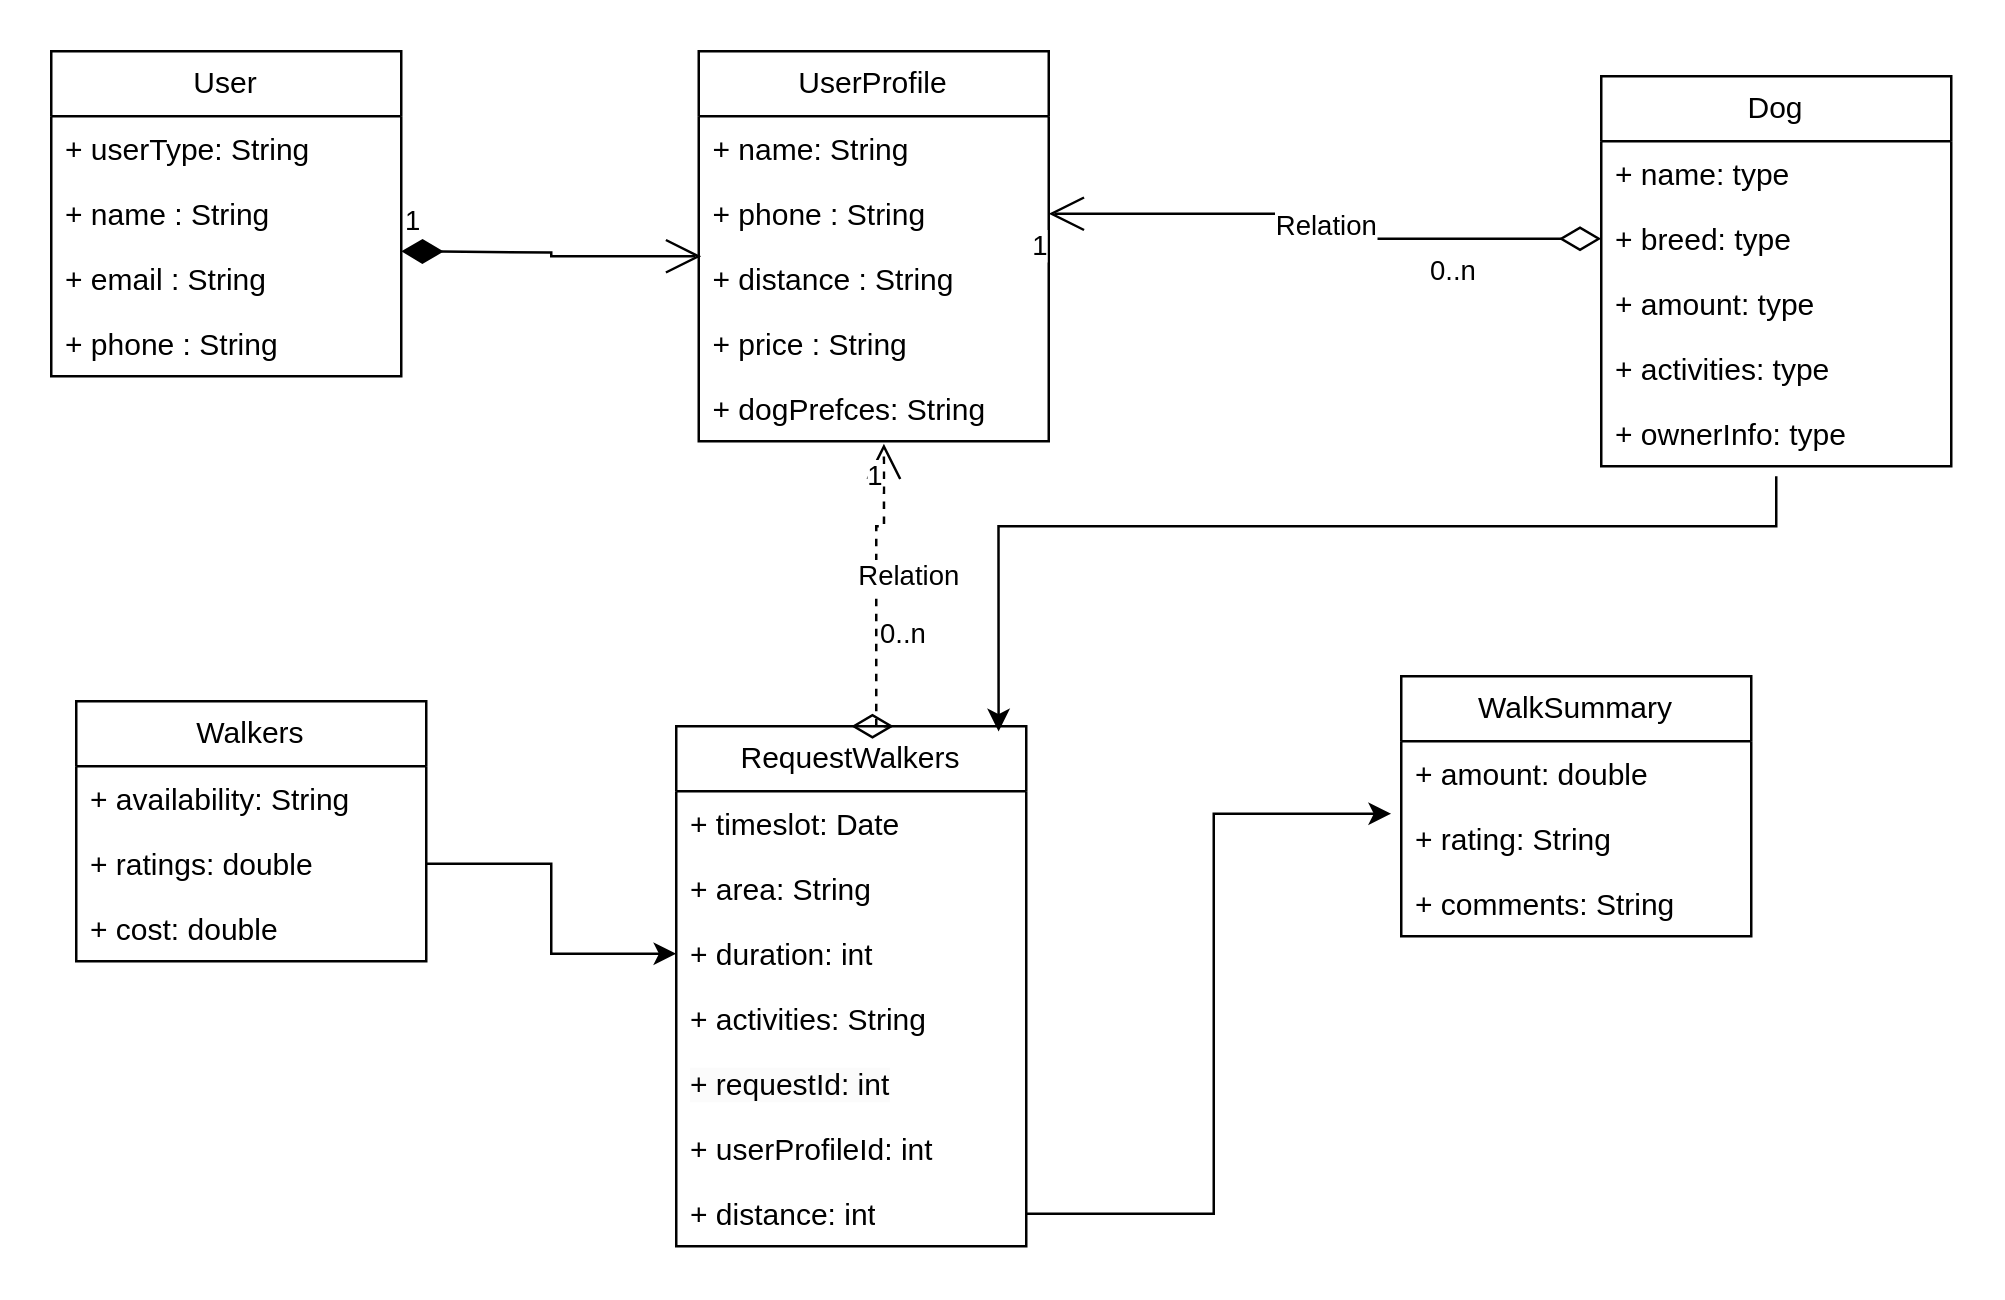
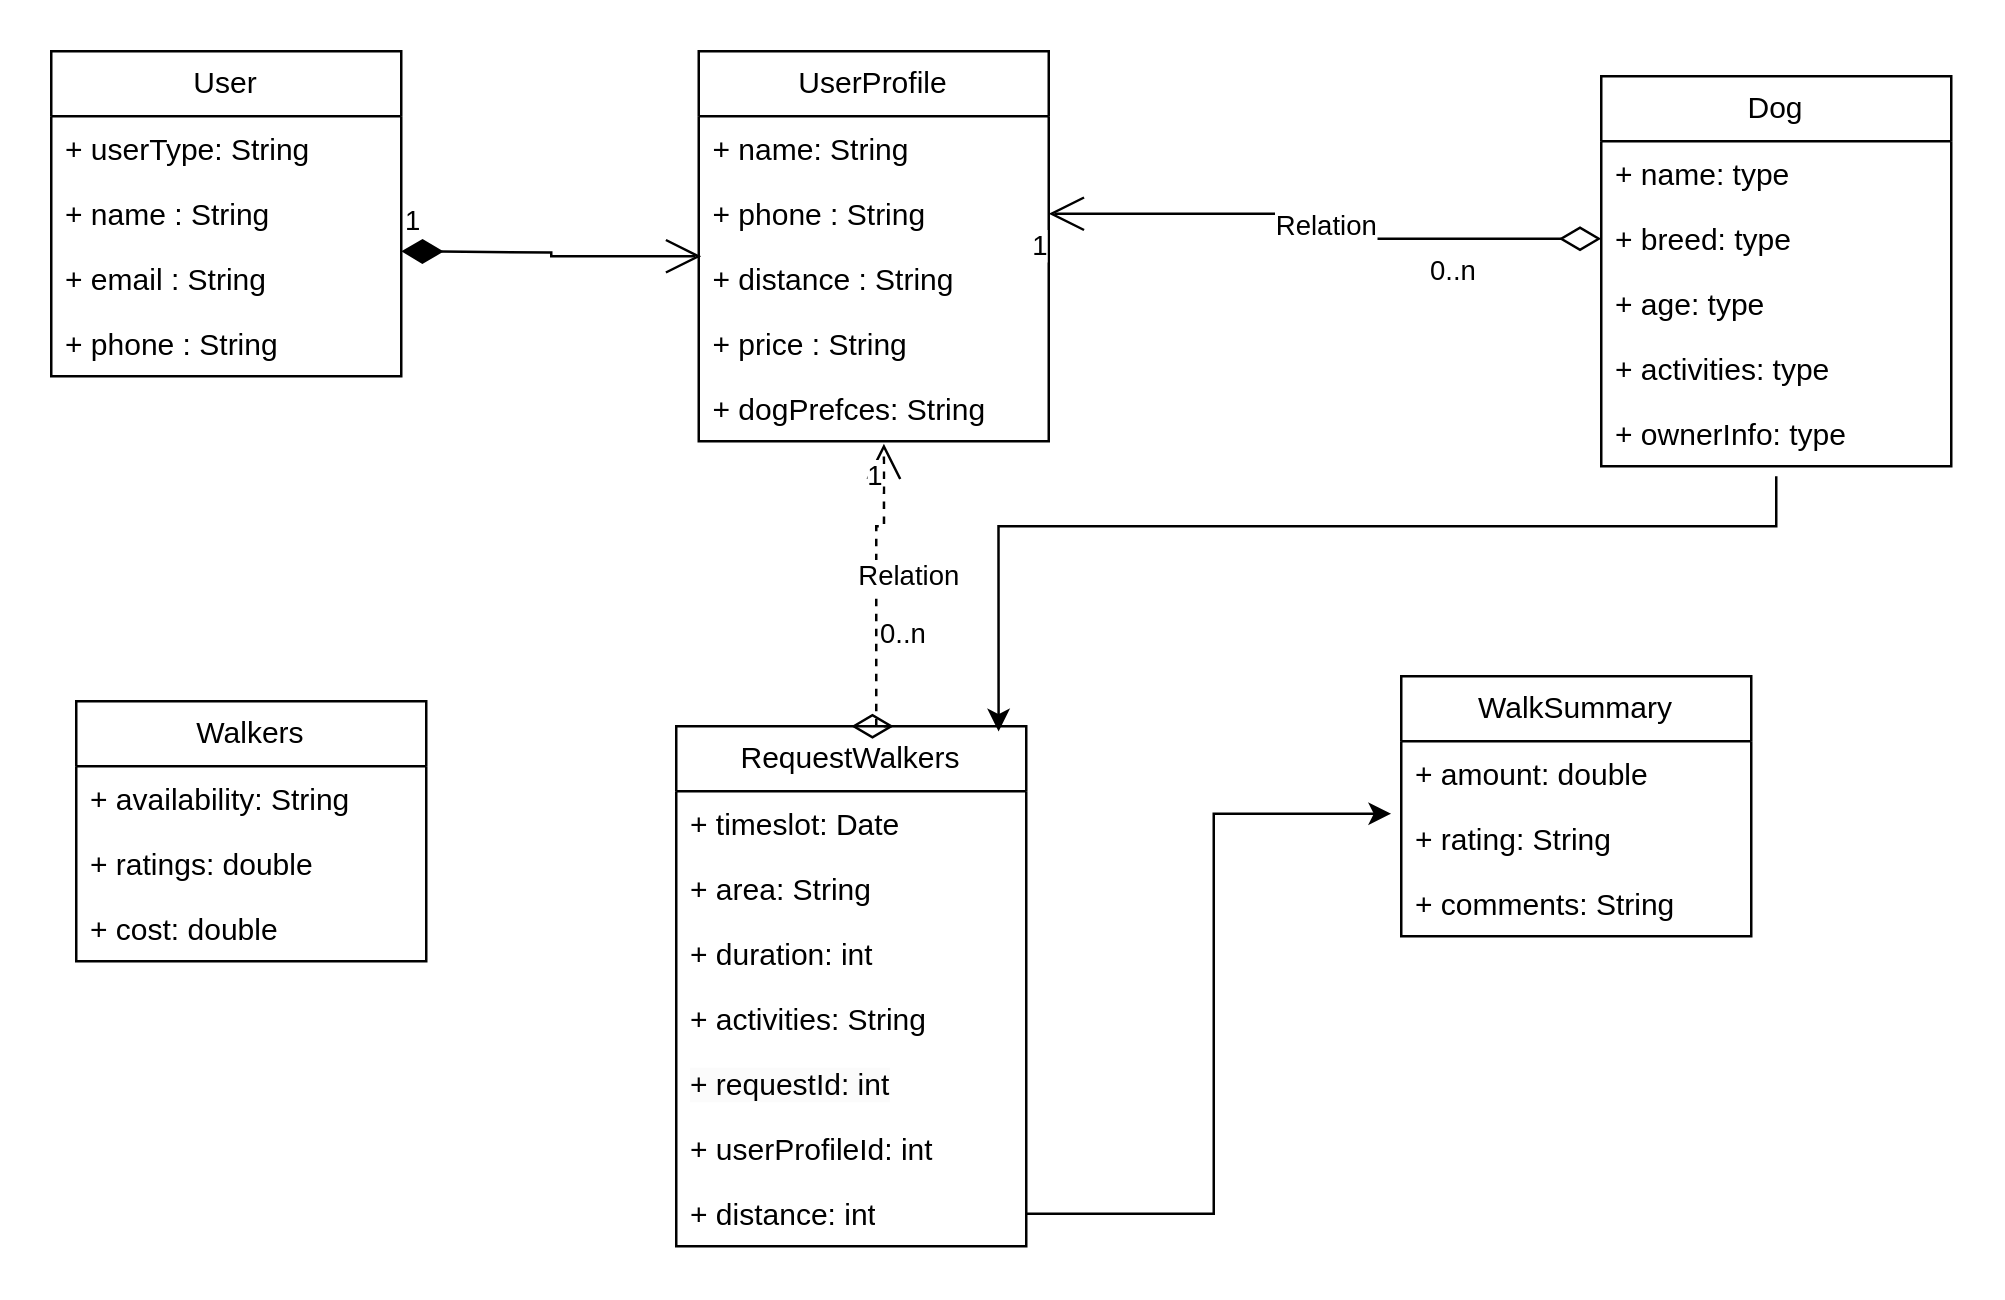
node "+ amount: type": label "+ amount: type" -> "+ age: type"
edge "+ ratings: double" -> "+ duration: int": removed
